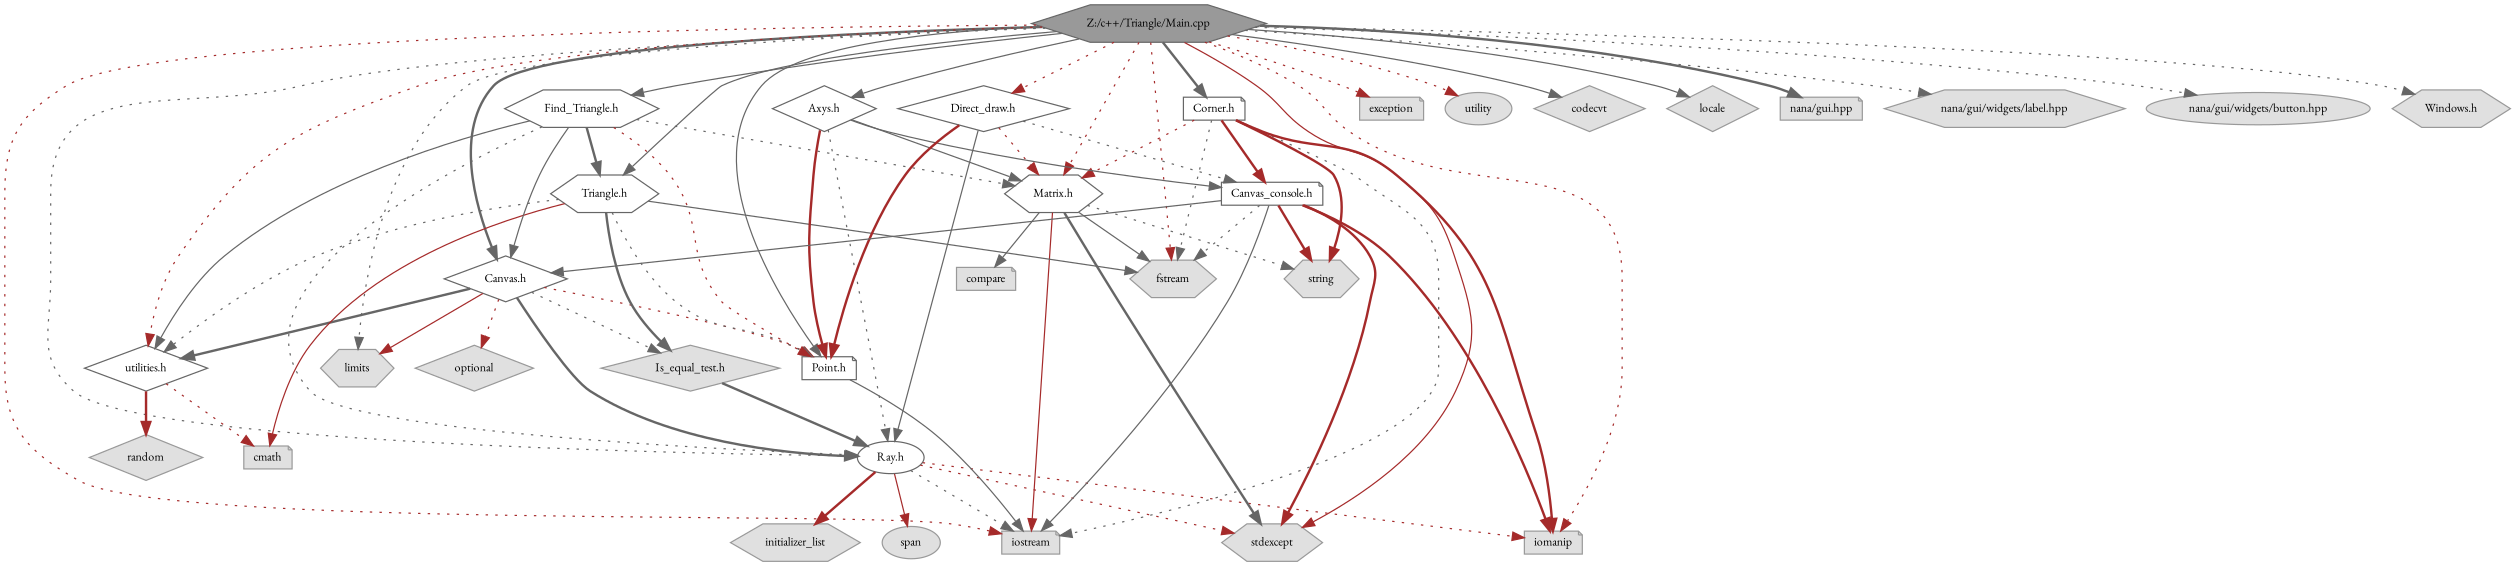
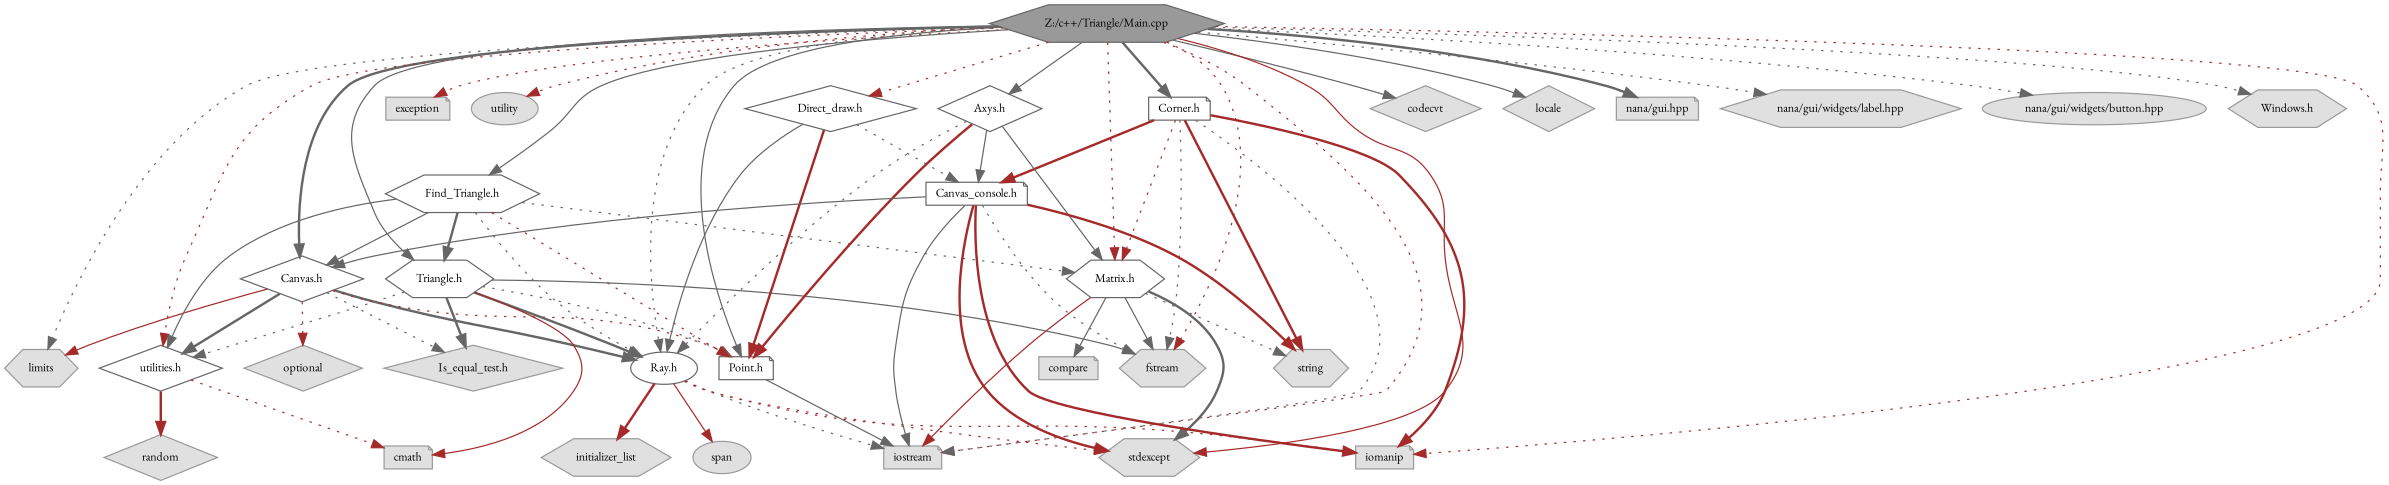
edge "Direct_draw.h" -> "Matrix.h": removed
edge "Is_equal_test.h" -> "Ray.h": now "Triangle.h" -> "Ray.h"
